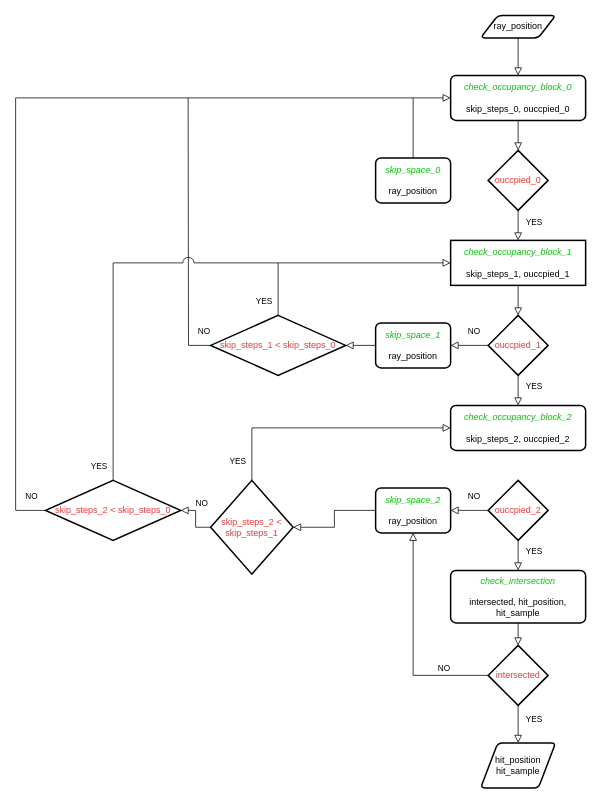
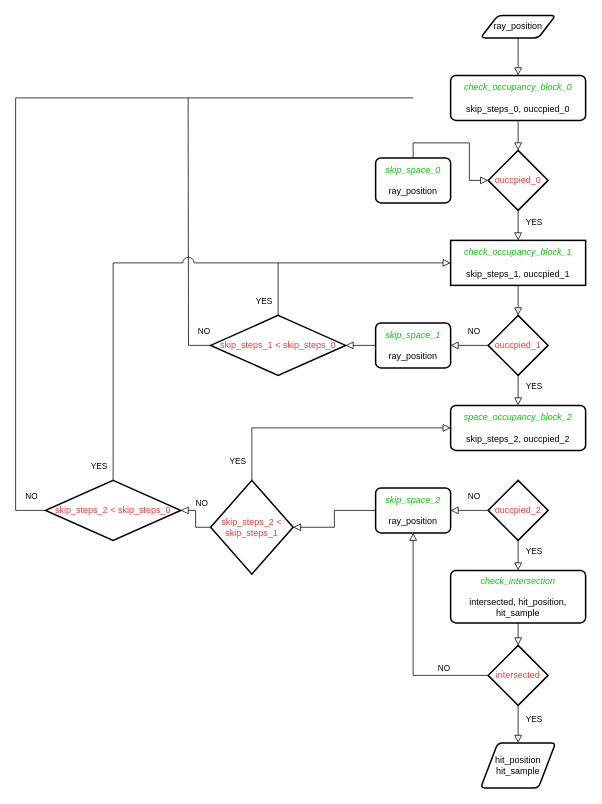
edge "skip_space_0 ray_position" -> "check_occupancy_block_0 skip_steps_0, ouccpied_0": now "skip_space_0 ray_position" -> "ouccpied_0"
node "check_occupancy_block_2 skip_steps_2, ouccpied_2": label "check_occupancy_block_2 skip_steps_2, ouccpied_2" -> "space_occupancy_block_2 skip_steps_2, ouccpied_2"
